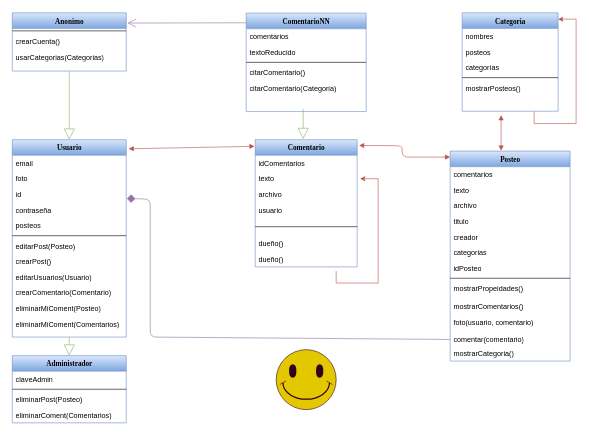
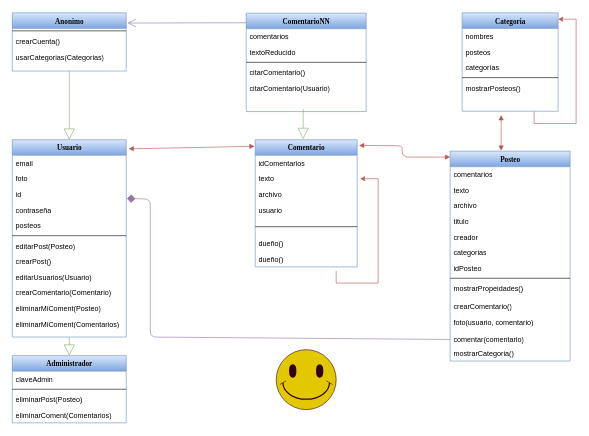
node "citarComentario(Categoria)": label "citarComentario(Categoria)" -> "citarComentario(Usuario)"
node "mostrarComentarios()": label "mostrarComentarios()" -> "crearComentario()"
